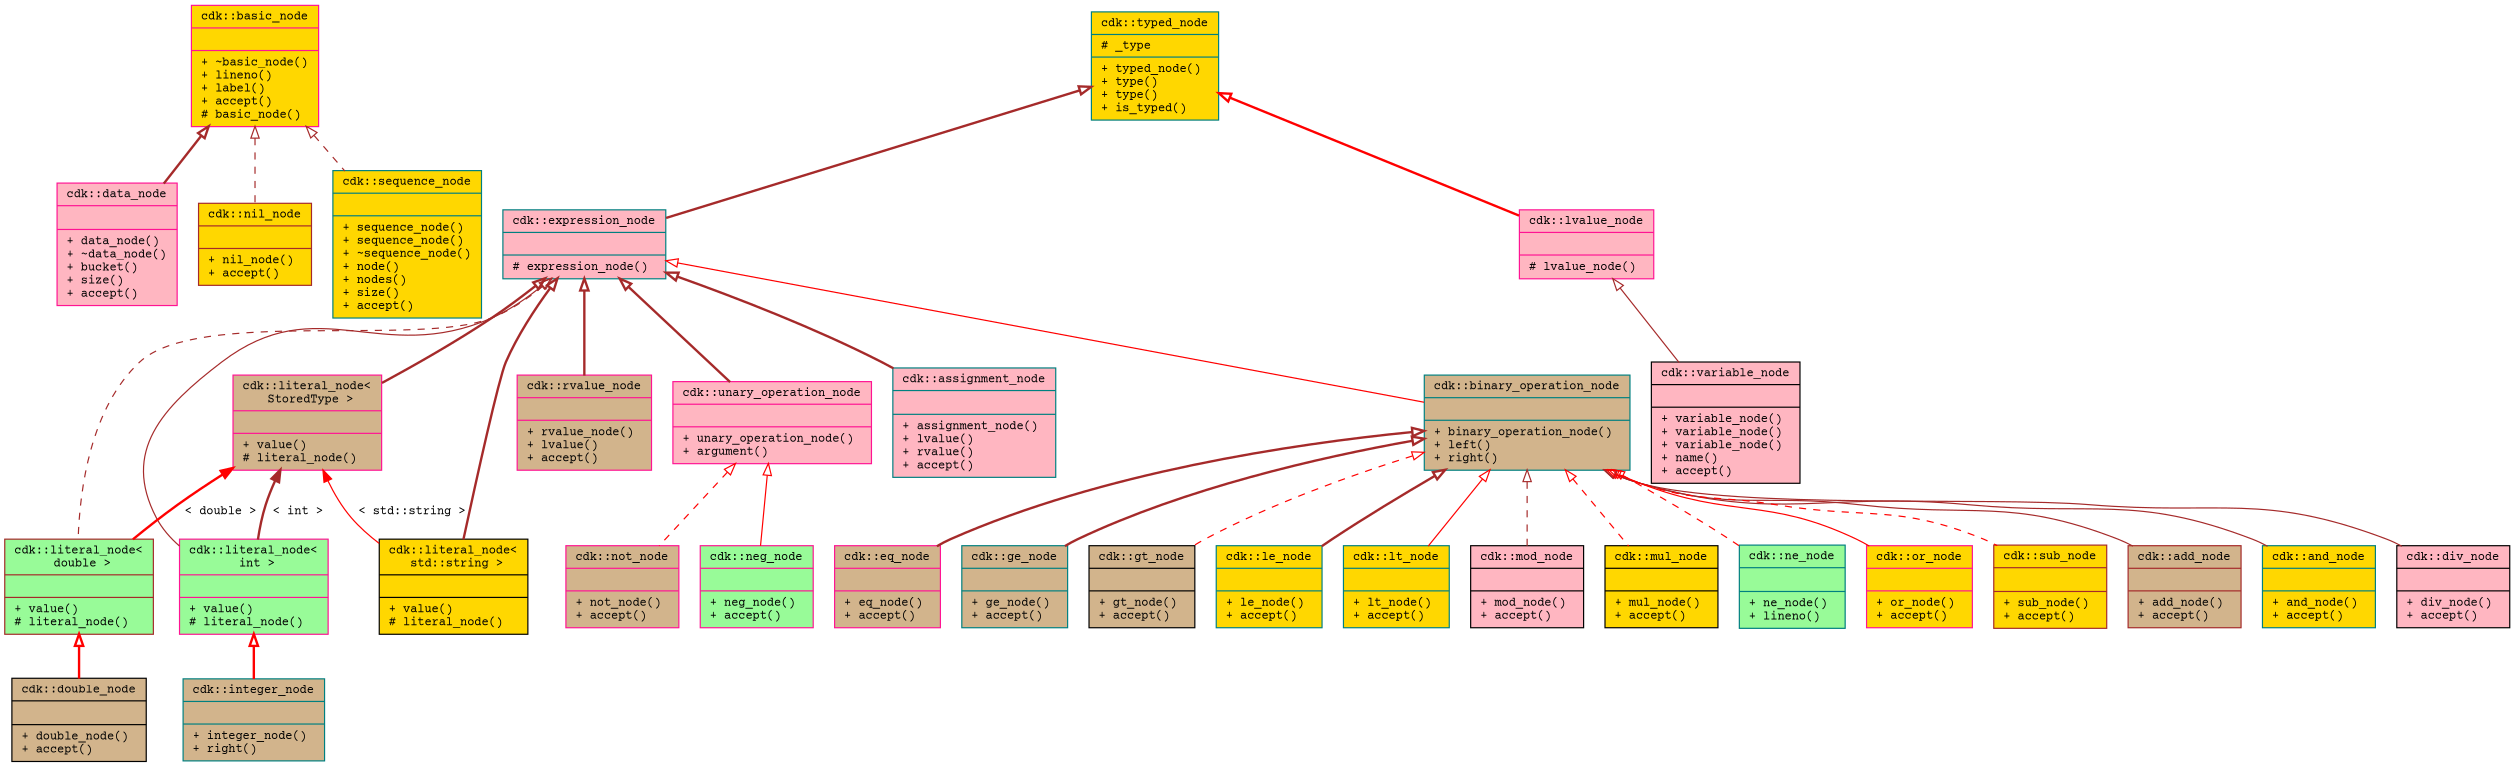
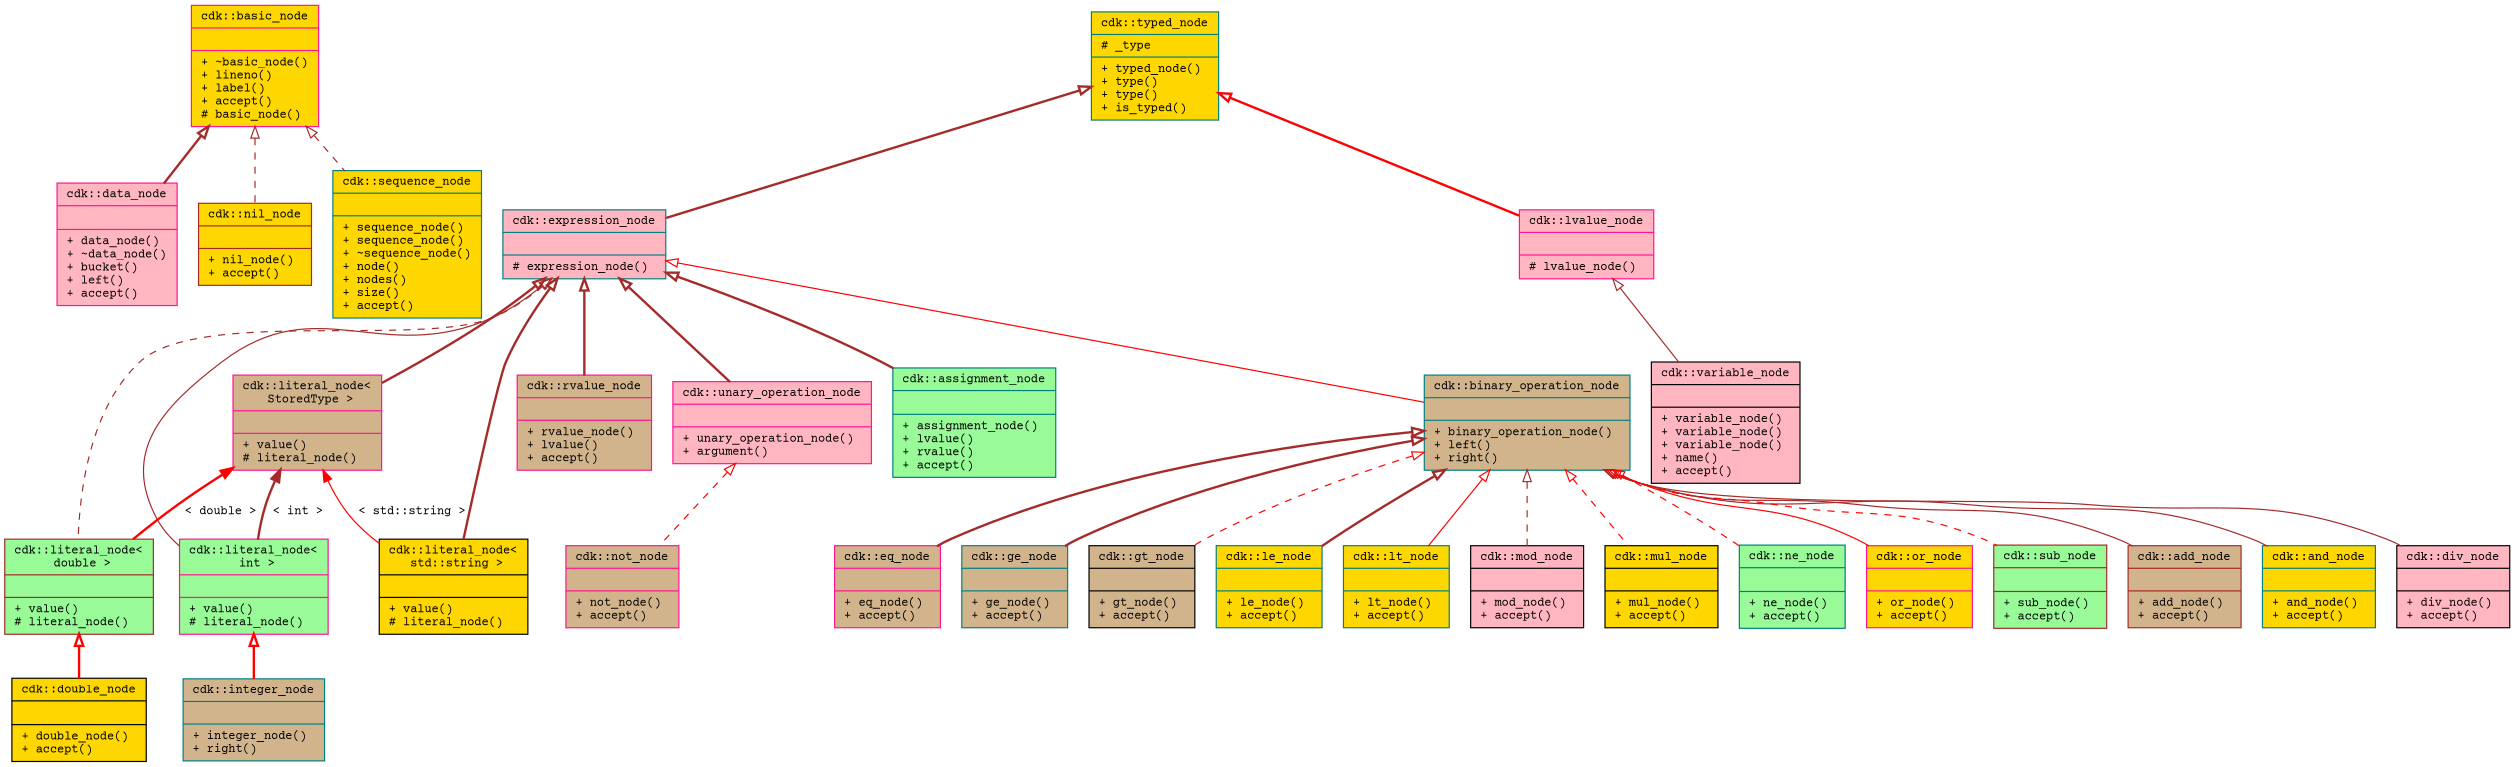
node "cdk::data_node": text "+ size()" -> "+ left()"
node "cdk::assignment_node": fillcolor lightpink -> palegreen
node "cdk::neg_node": removed
node "cdk::sub_node": fillcolor gold -> palegreen
node "cdk::ne_node": text "+ lineno()" -> "+ accept()"
node "cdk::double_node": fillcolor tan -> gold
